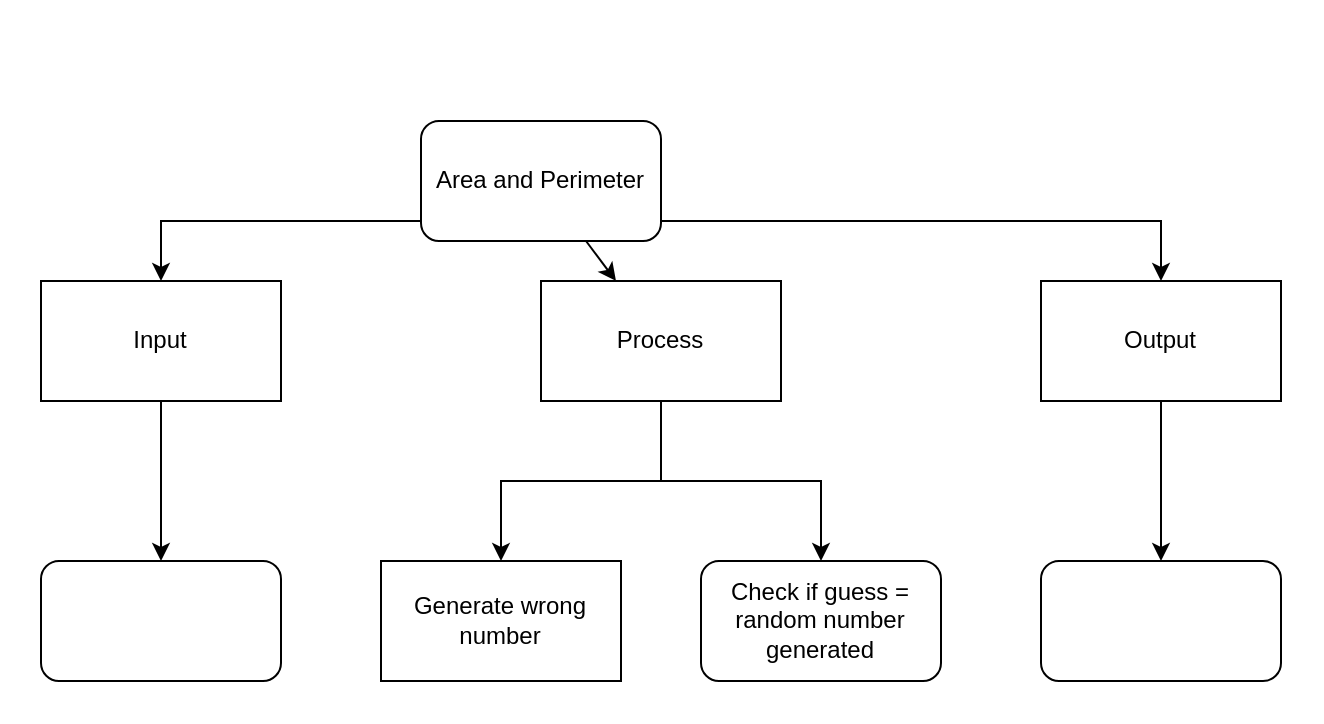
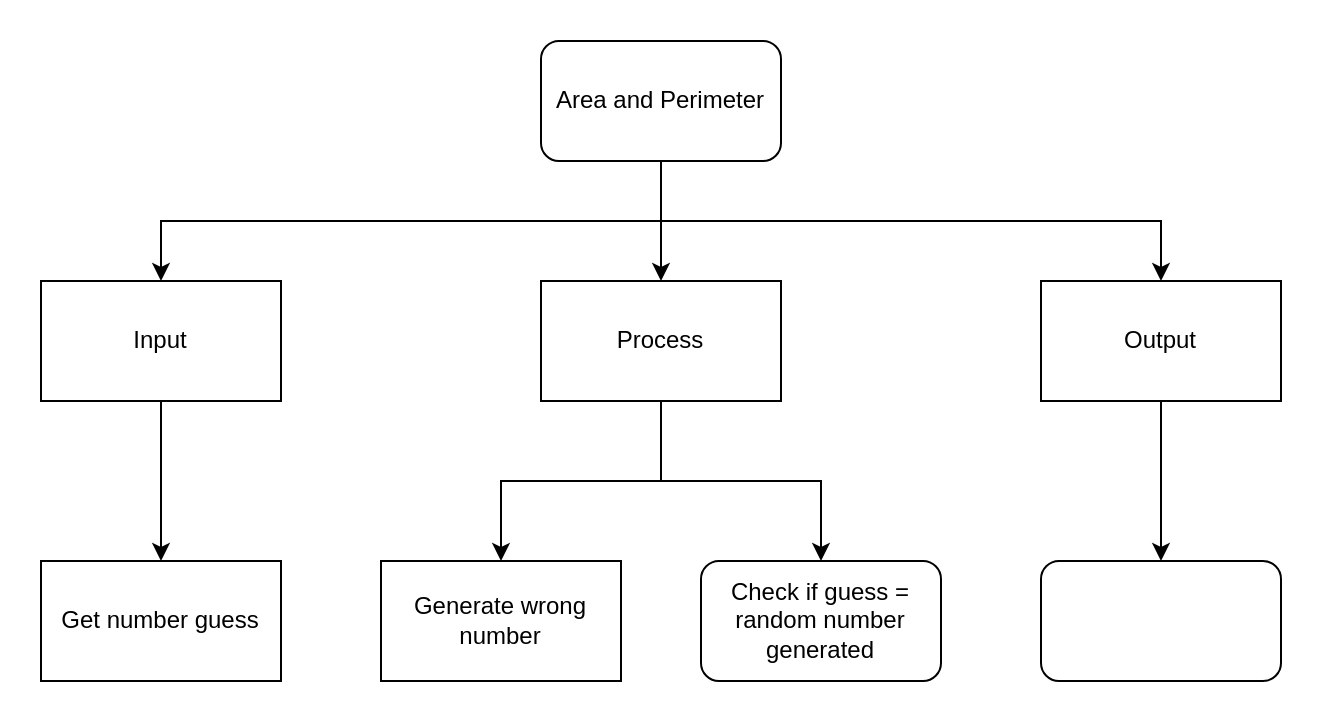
node "Area and Perimeter": moved (541, 181) -> (661, 101)
node "Get number guess": added
